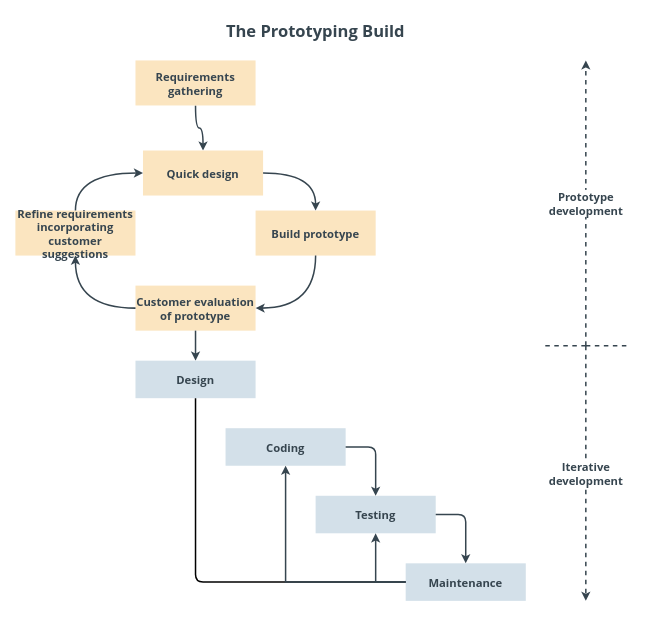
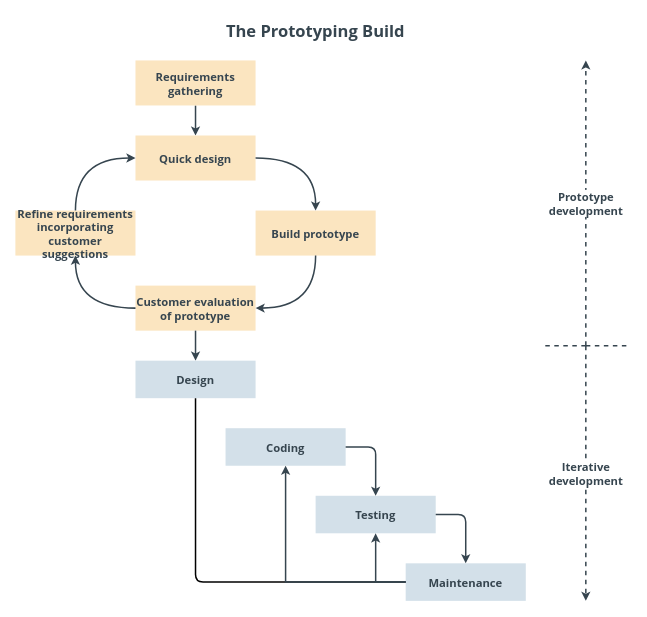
node "Quick design": moved (203, 173) -> (195, 158)
